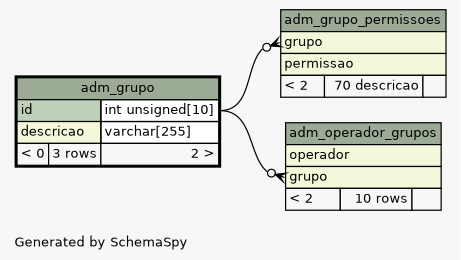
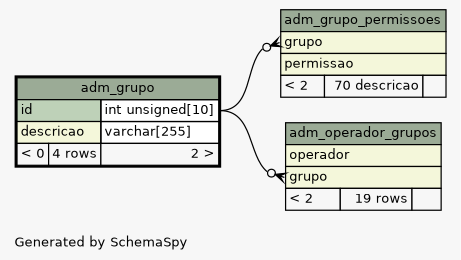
node "adm_grupo": text "3 rows" -> "4 rows"
node "adm_operador_grupos": text "10 rows" -> "19 rows"
